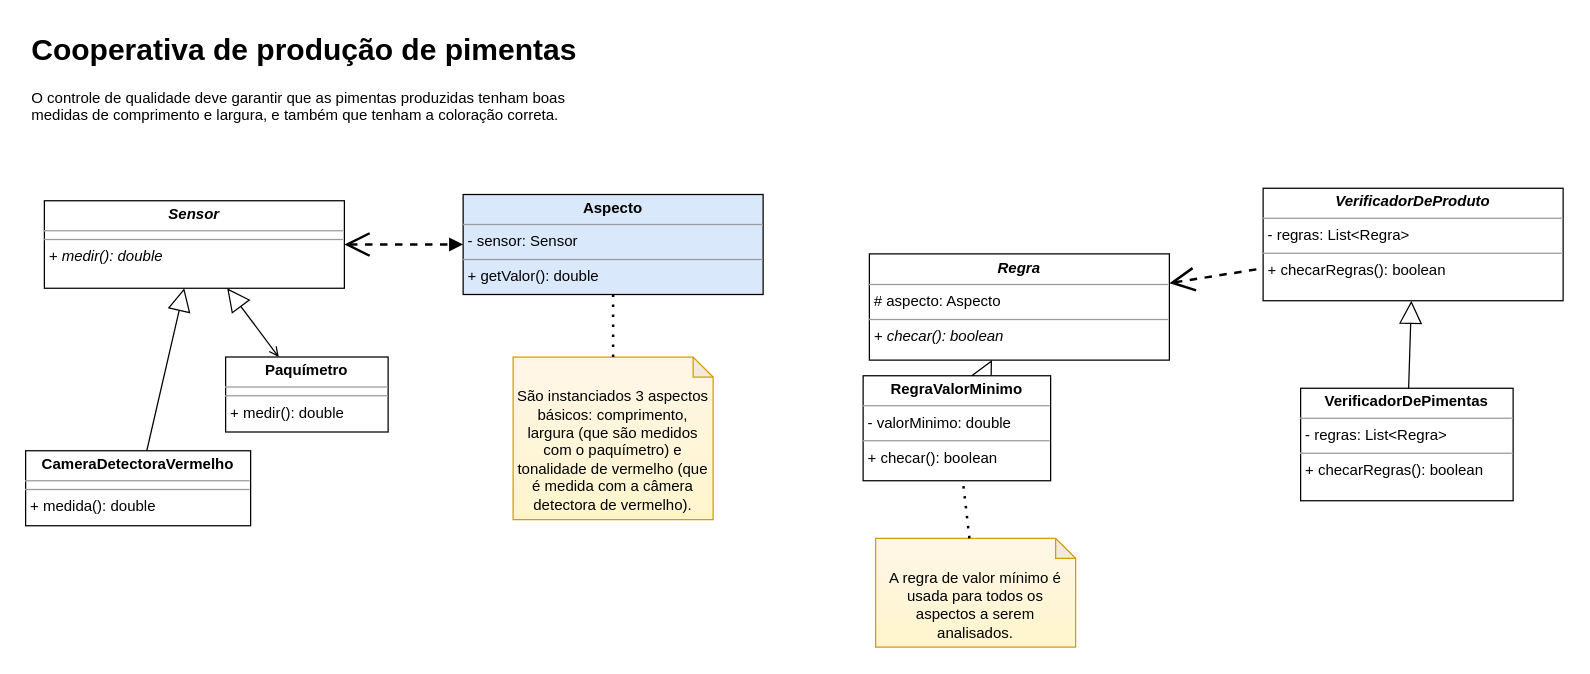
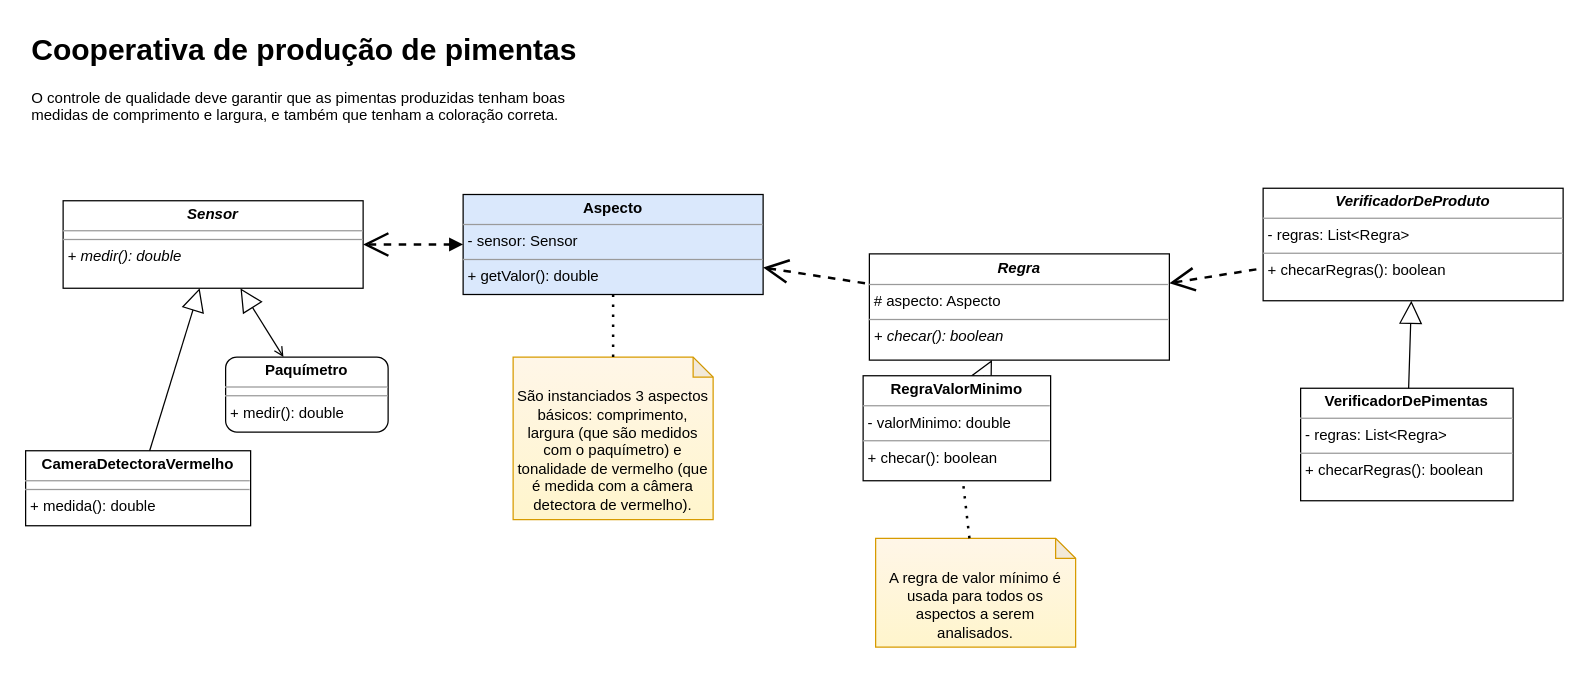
node "Sensor + medir(): double": moved (194, 244) -> (213, 244)
edge "Regra # aspecto: Aspecto + checar(): boolean" -> "Aspecto - sensor: Sensor + getValor(): double": added
node "Paquímetro + medir(): double": shape rectangle -> rounded rectangle
